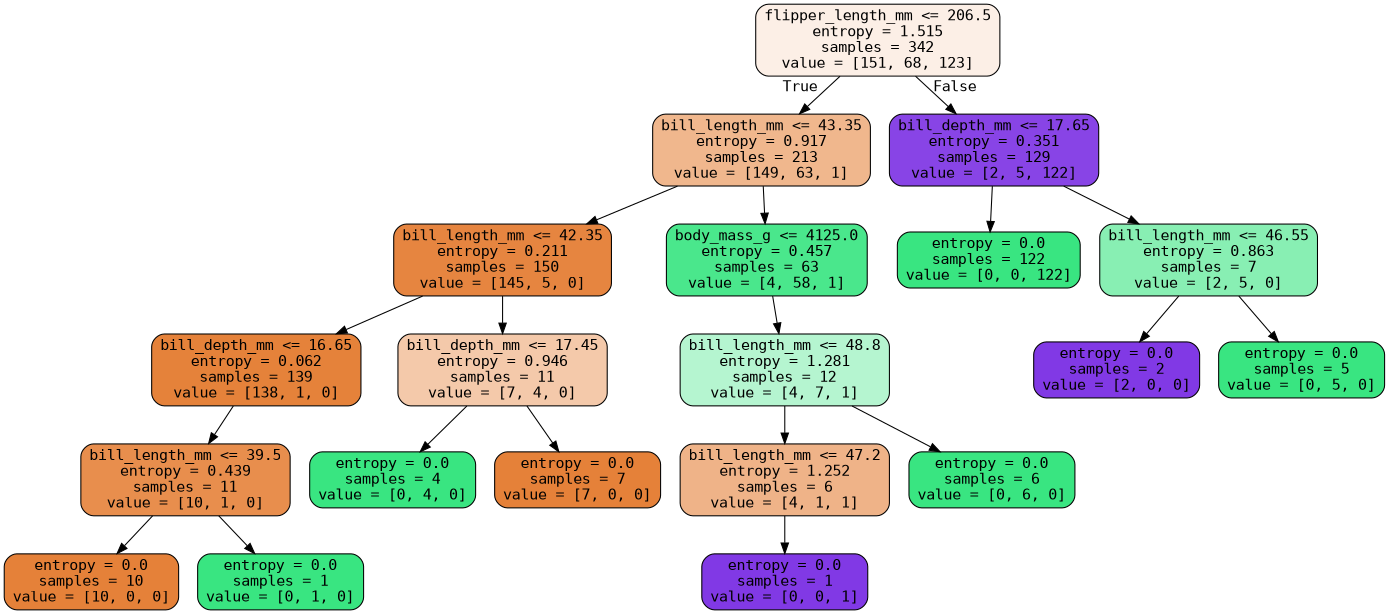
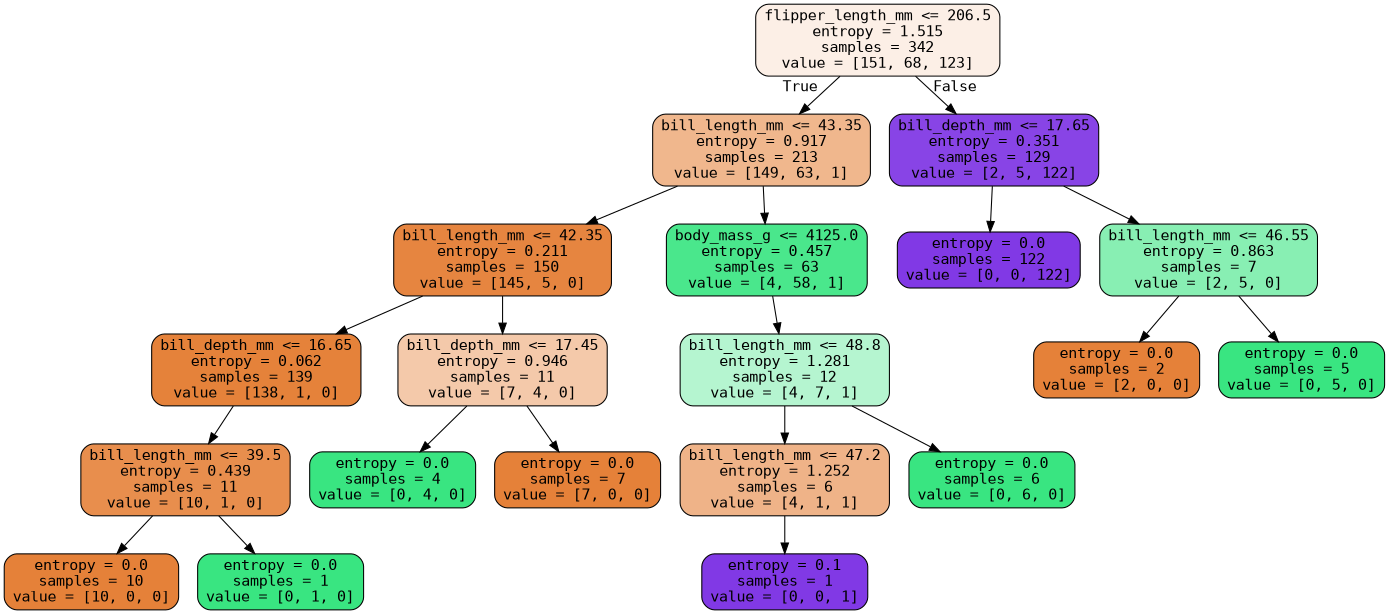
node "entropy = 0.0 samples = 122 value = [0, 0, 122]": fillcolor #39e581 -> #8139e5
node "entropy = 0.0 samples = 2 value = [2, 0, 0]": fillcolor #8139e5 -> #e58139
node "entropy = 0.0 samples = 1 value = [0, 0, 1]": label "entropy = 0.0 samples = 1 value = [0, 0, 1]" -> "entropy = 0.1 samples = 1 value = [0, 0, 1]"
